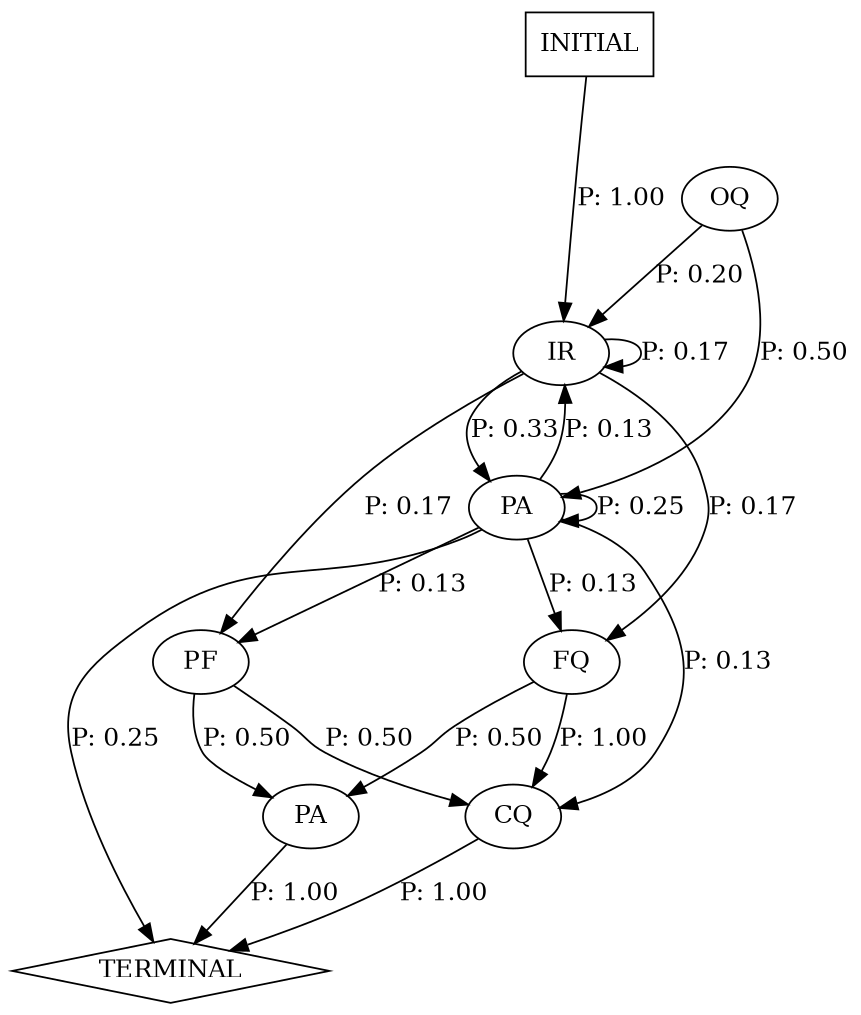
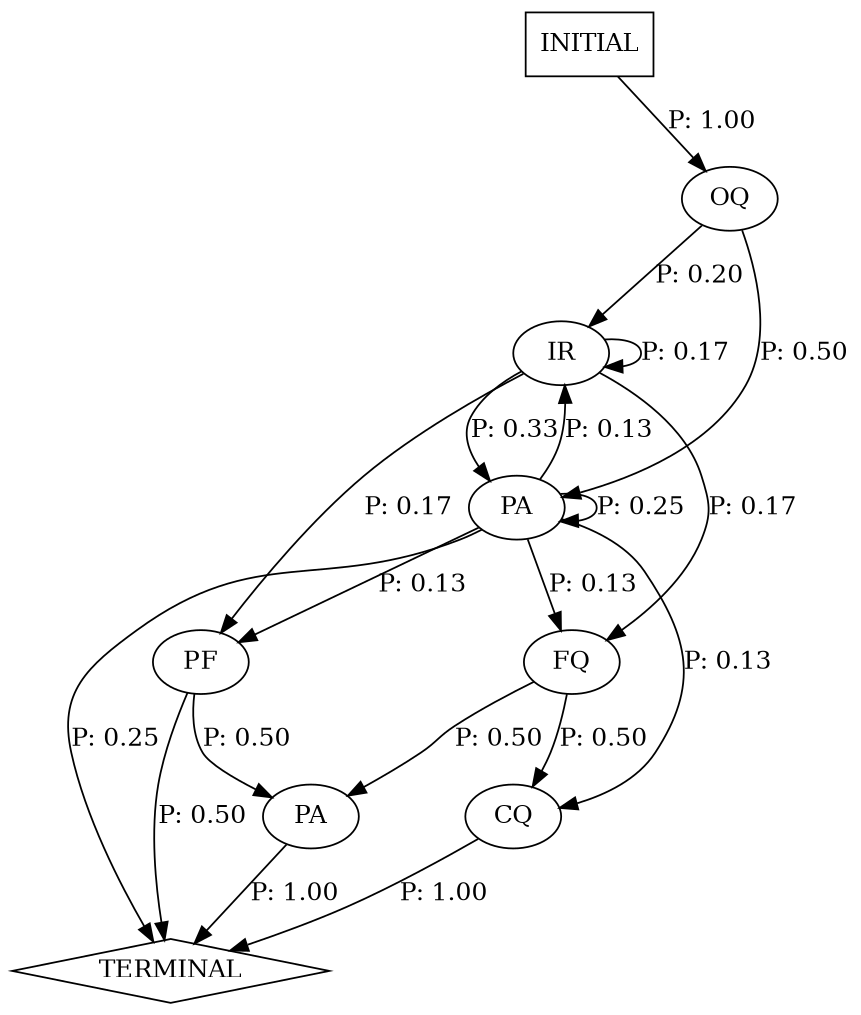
edge "INITIAL" -> "IR": now "INITIAL" -> "OQ"
edge "FQ" -> "CQ": label "P: 1.00" -> "P: 0.50"
edge "PF" -> "CQ": now "PF" -> "TERMINAL"
